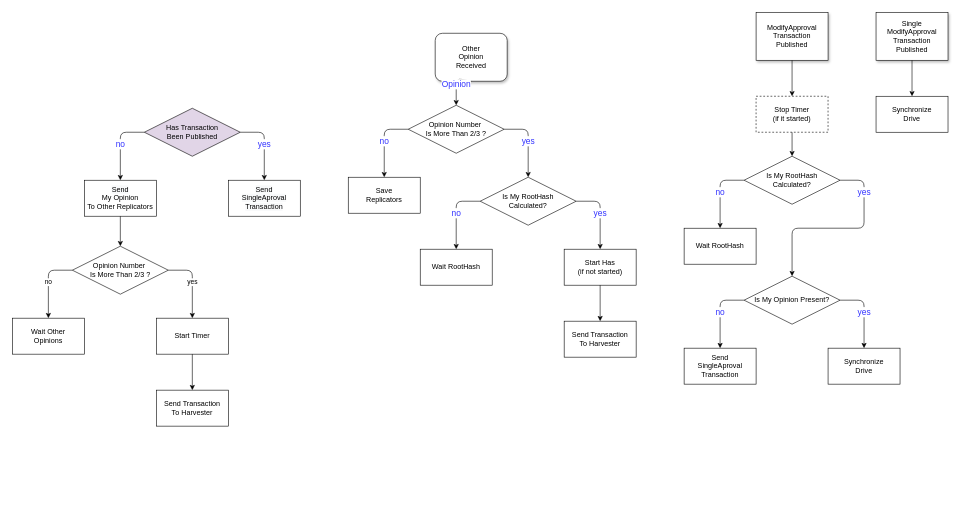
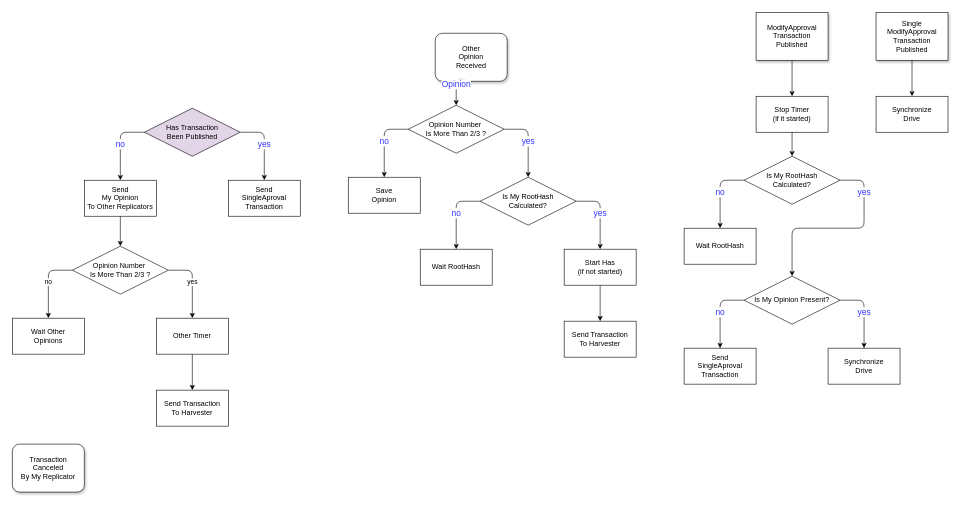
node "Stop Timer (if it started)": style dashed -> solid
node "Save Replicators": label "Save Replicators" -> "Save Opinion"
node "Start Timer": label "Start Timer" -> "Other Timer"
node "Transaction Canceled By My Replicator": added
